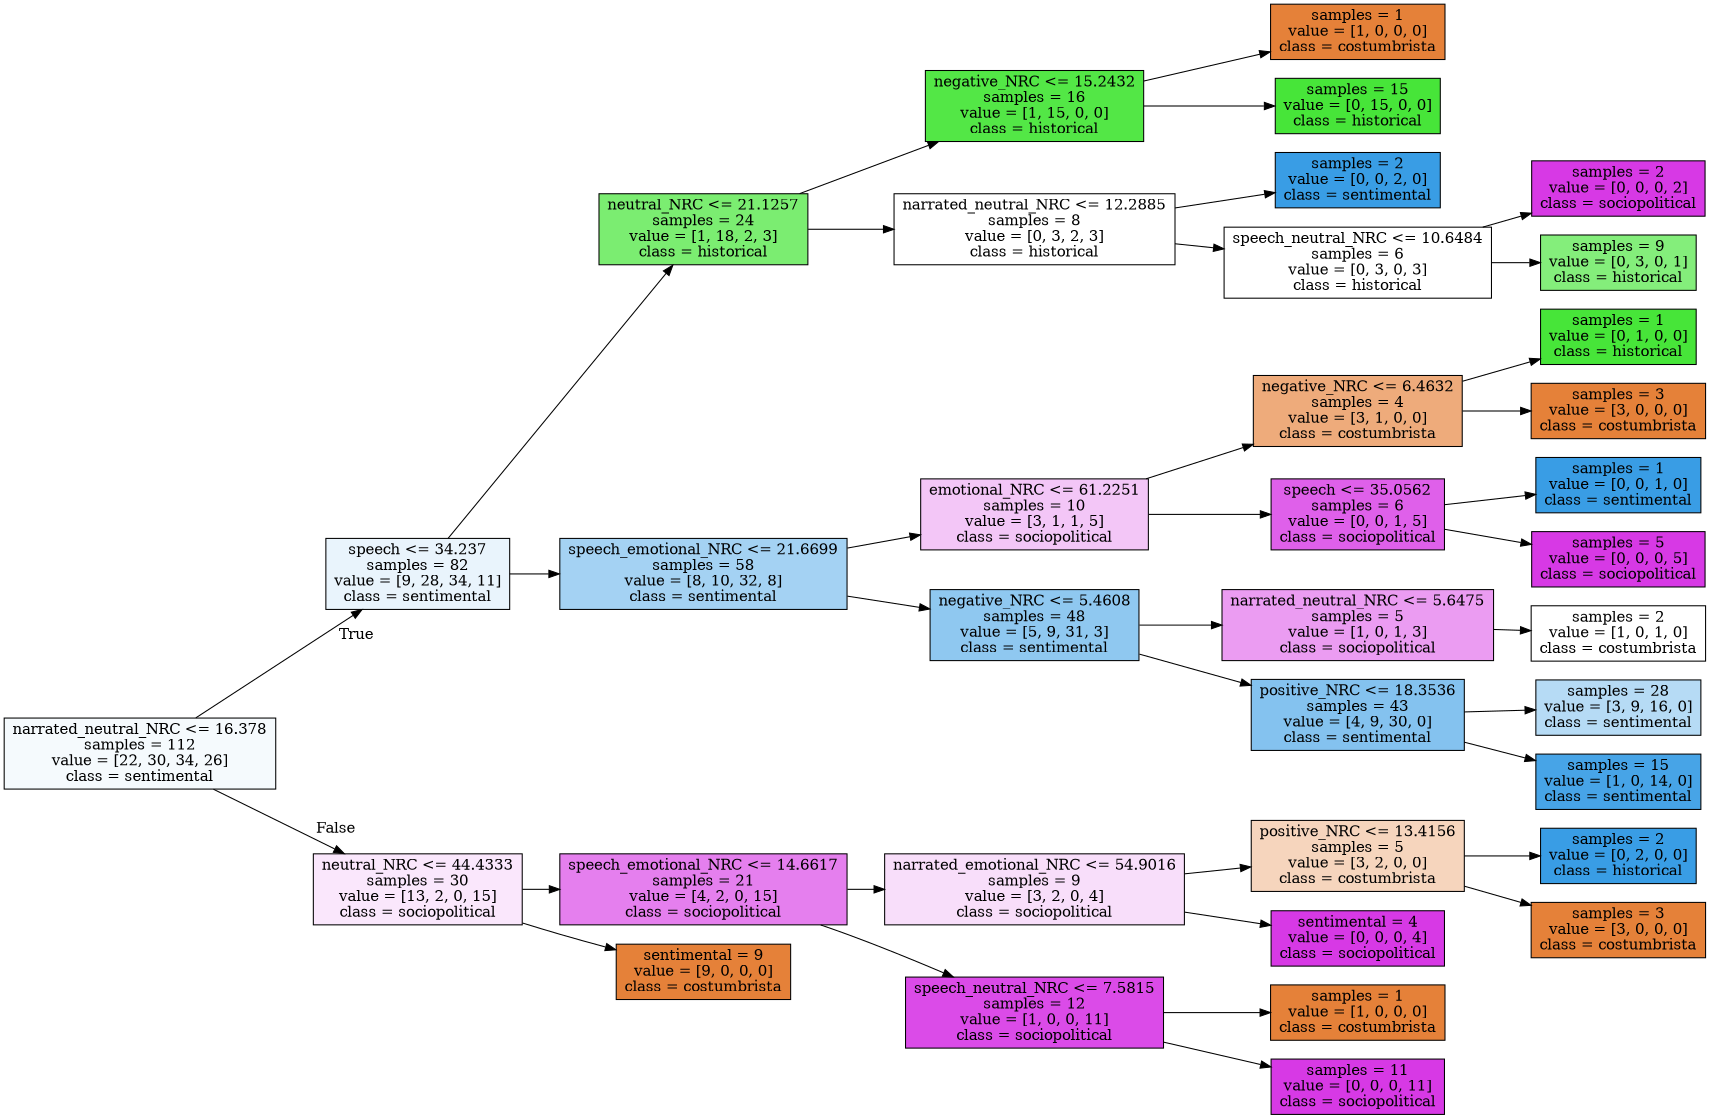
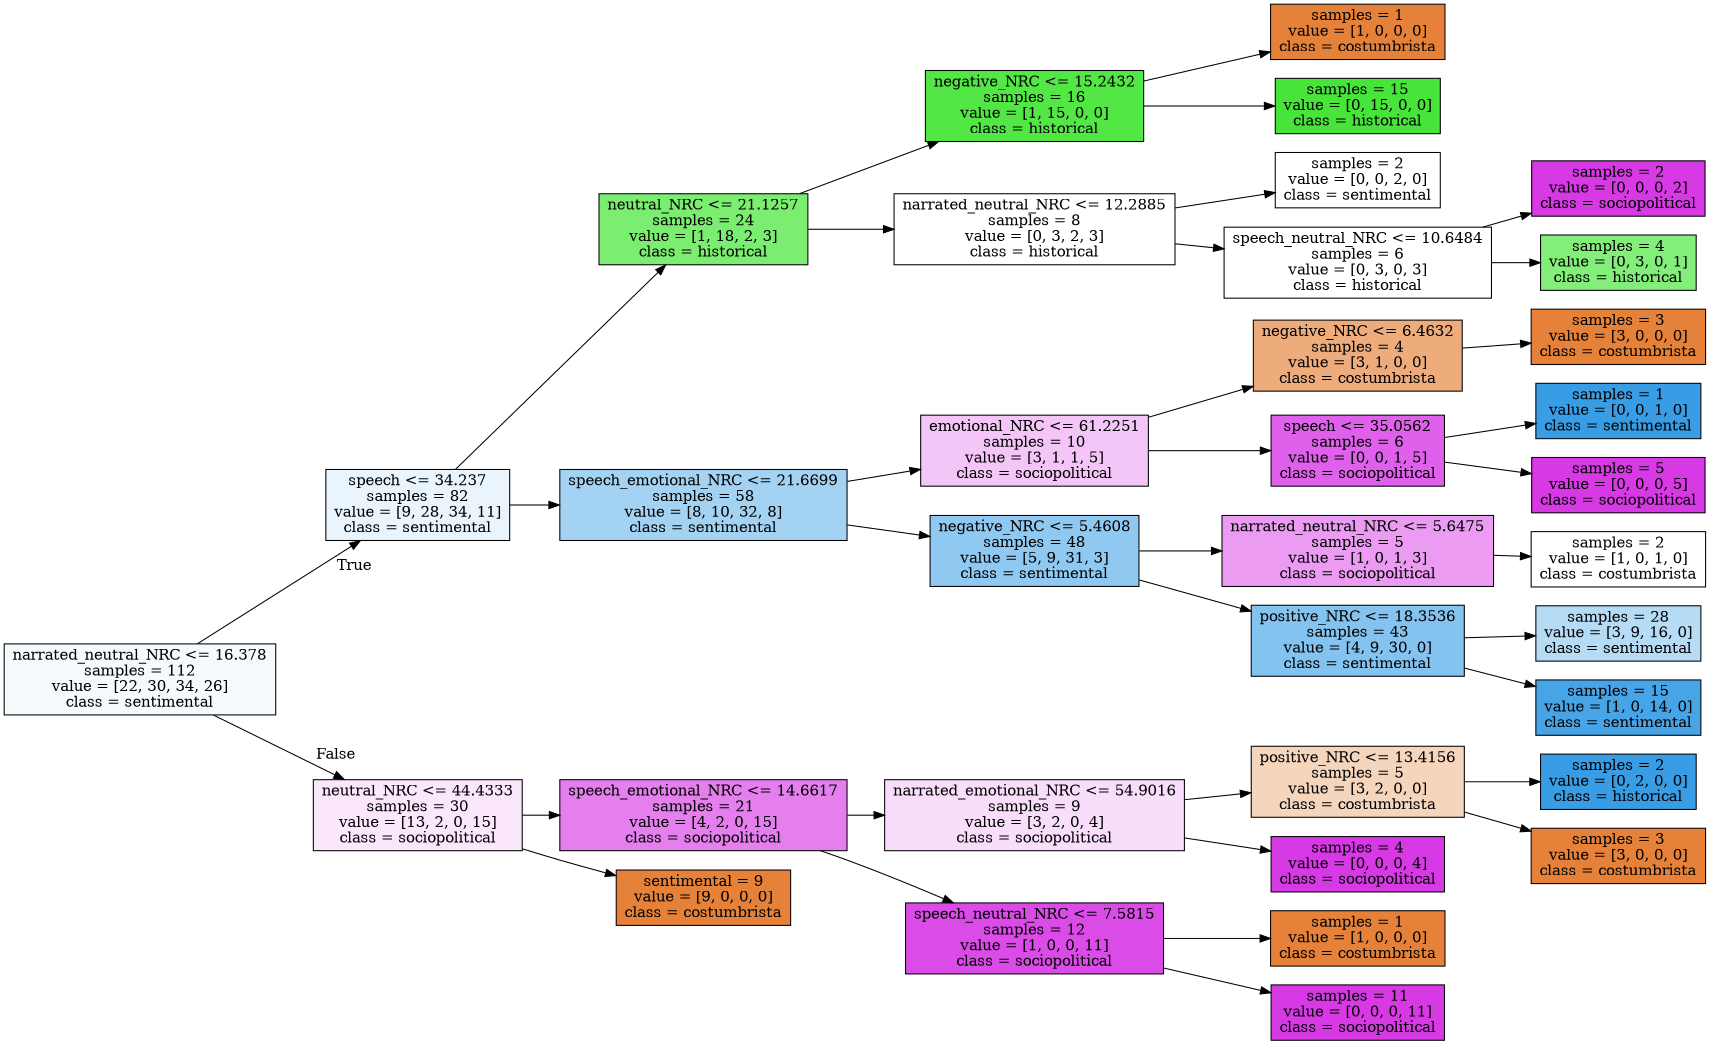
node "samples = 2 value = [0, 0, 2, 0] class = sentimental": fillcolor #399de5ff -> #47e53900
node "samples = 9 value = [0, 3, 0, 1] class = historical": label "samples = 9 value = [0, 3, 0, 1] class = historical" -> "samples = 4 value = [0, 3, 0, 1] class = historical"
node "samples = 1 value = [0, 1, 0, 0] class = historical": removed
node "sentimental = 4 value = [0, 0, 0, 4] class = sociopolitical": label "sentimental = 4 value = [0, 0, 0, 4] class = sociopolitical" -> "samples = 4 value = [0, 0, 0, 4] class = sociopolitical"
